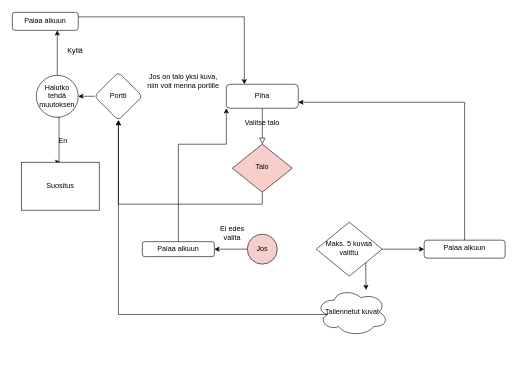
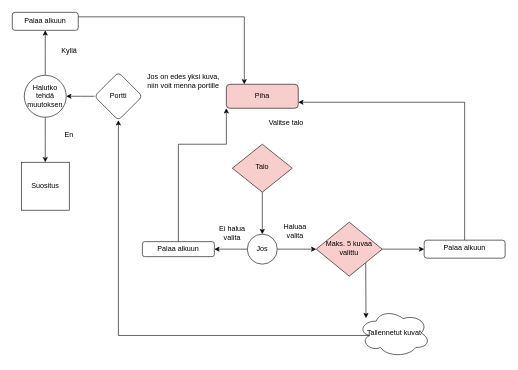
node "Kyllä": moved (75, 51) -> (69, 51)
node "Jos on talo yksi kuva, niin voit menna portille": label "Jos on talo yksi kuva, niin voit menna portille" -> "Jos on edes yksi kuva, niin voit menna portille"
node "Halutko tehdä muutoksen": moved (57, 96) -> (45, 96)
node "Piha": fillcolor #ffffff -> #f8cecc
node "Valitse talo": moved (263, 123) -> (287, 123)
edge "Piha" -> "Talo": removed
node "En": moved (63, 141) -> (69, 135)
node "Suositus": size 78x48 -> 48x48
edge "Talo" -> "Portti": now "Talo" -> "Jos"
node "Haluaa valita": added
node "Ei edes valita": label "Ei edes valita" -> "Ei halua valita"
node "Jos": fillcolor #f8cecc -> #ffffff
edge "Jos" -> "Maks. 5 kuvaa valittu": added
node "Maks. 5 kuvaa valittu": fillcolor #ffffff -> #f8cecc
node "Tallennetut kuvat": moved (353, 312) -> (395, 333)
